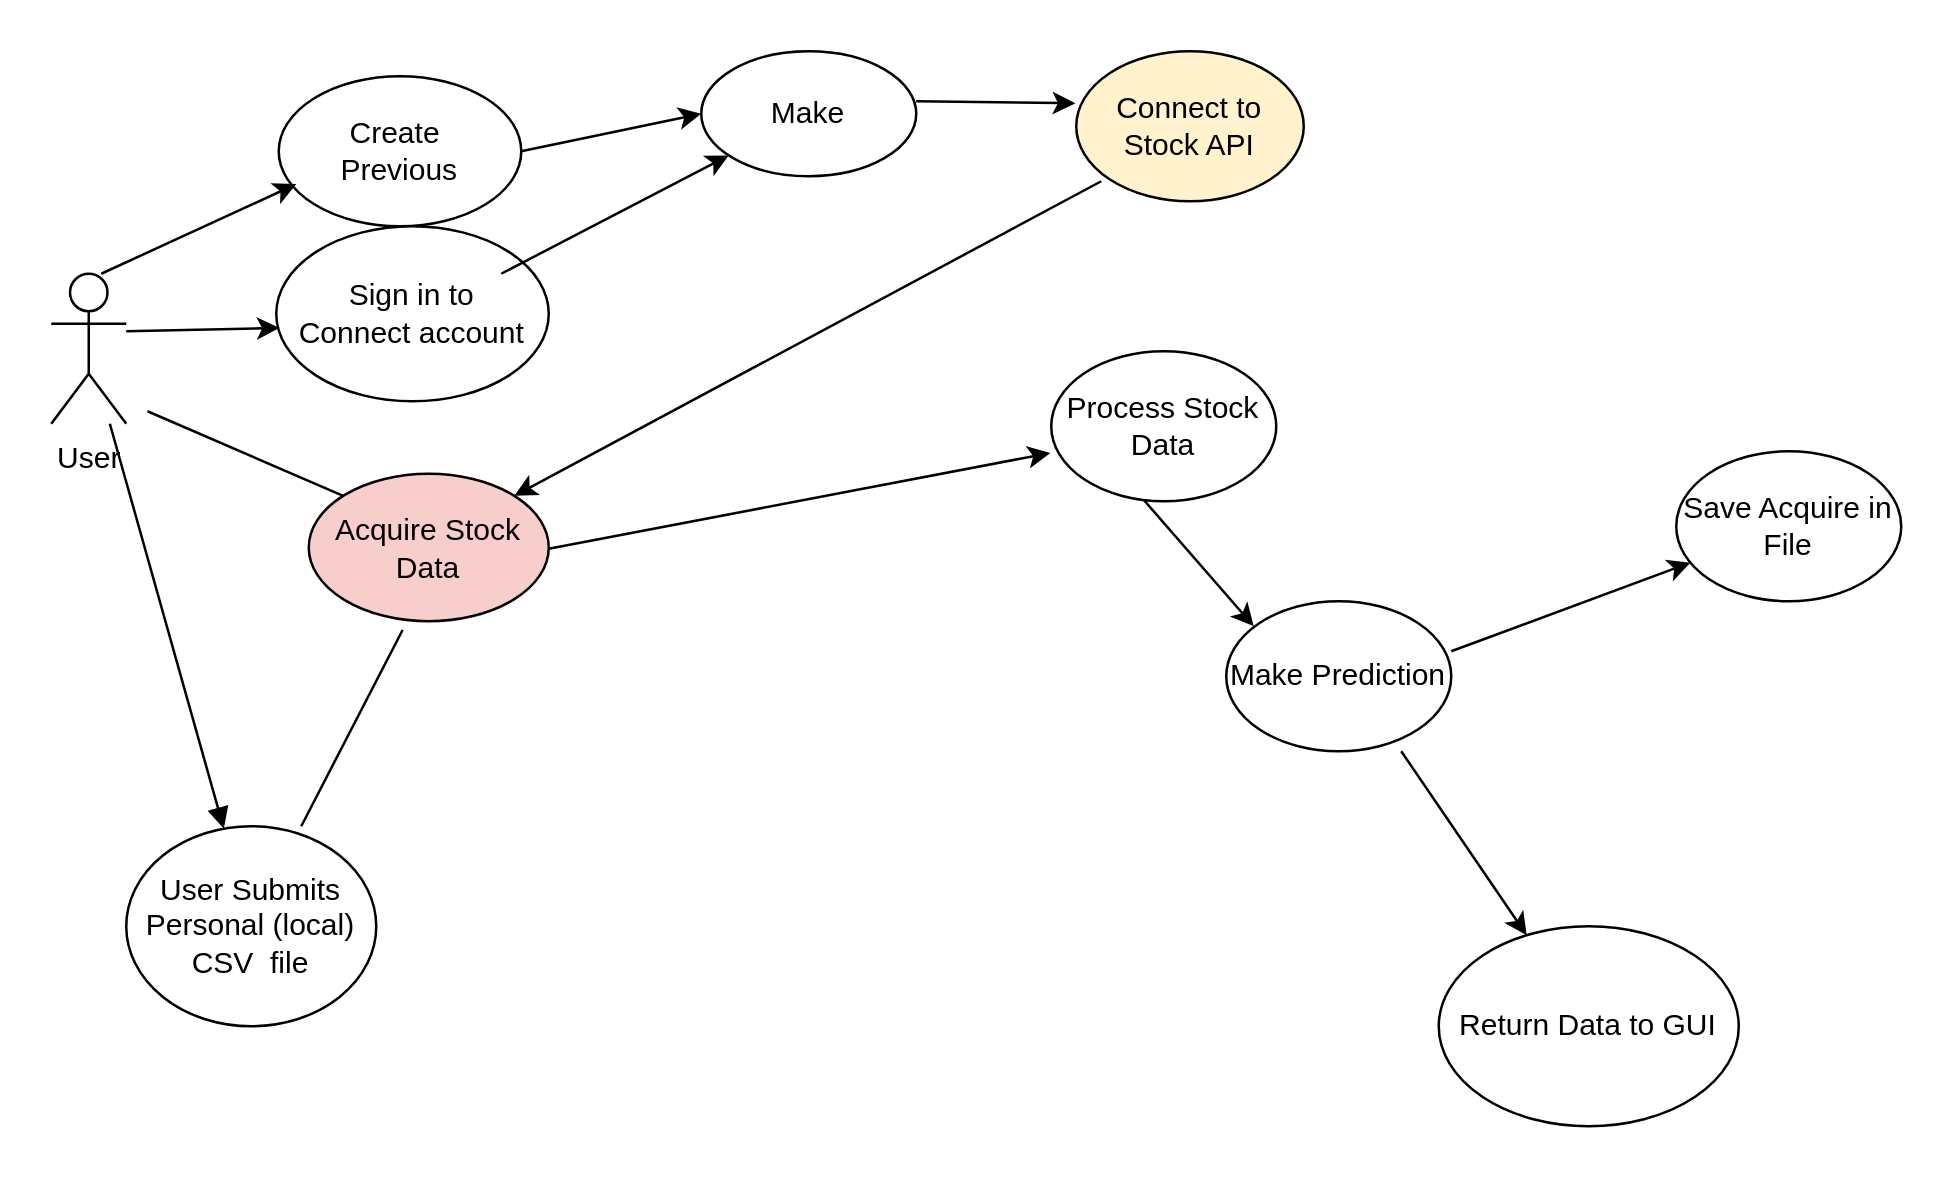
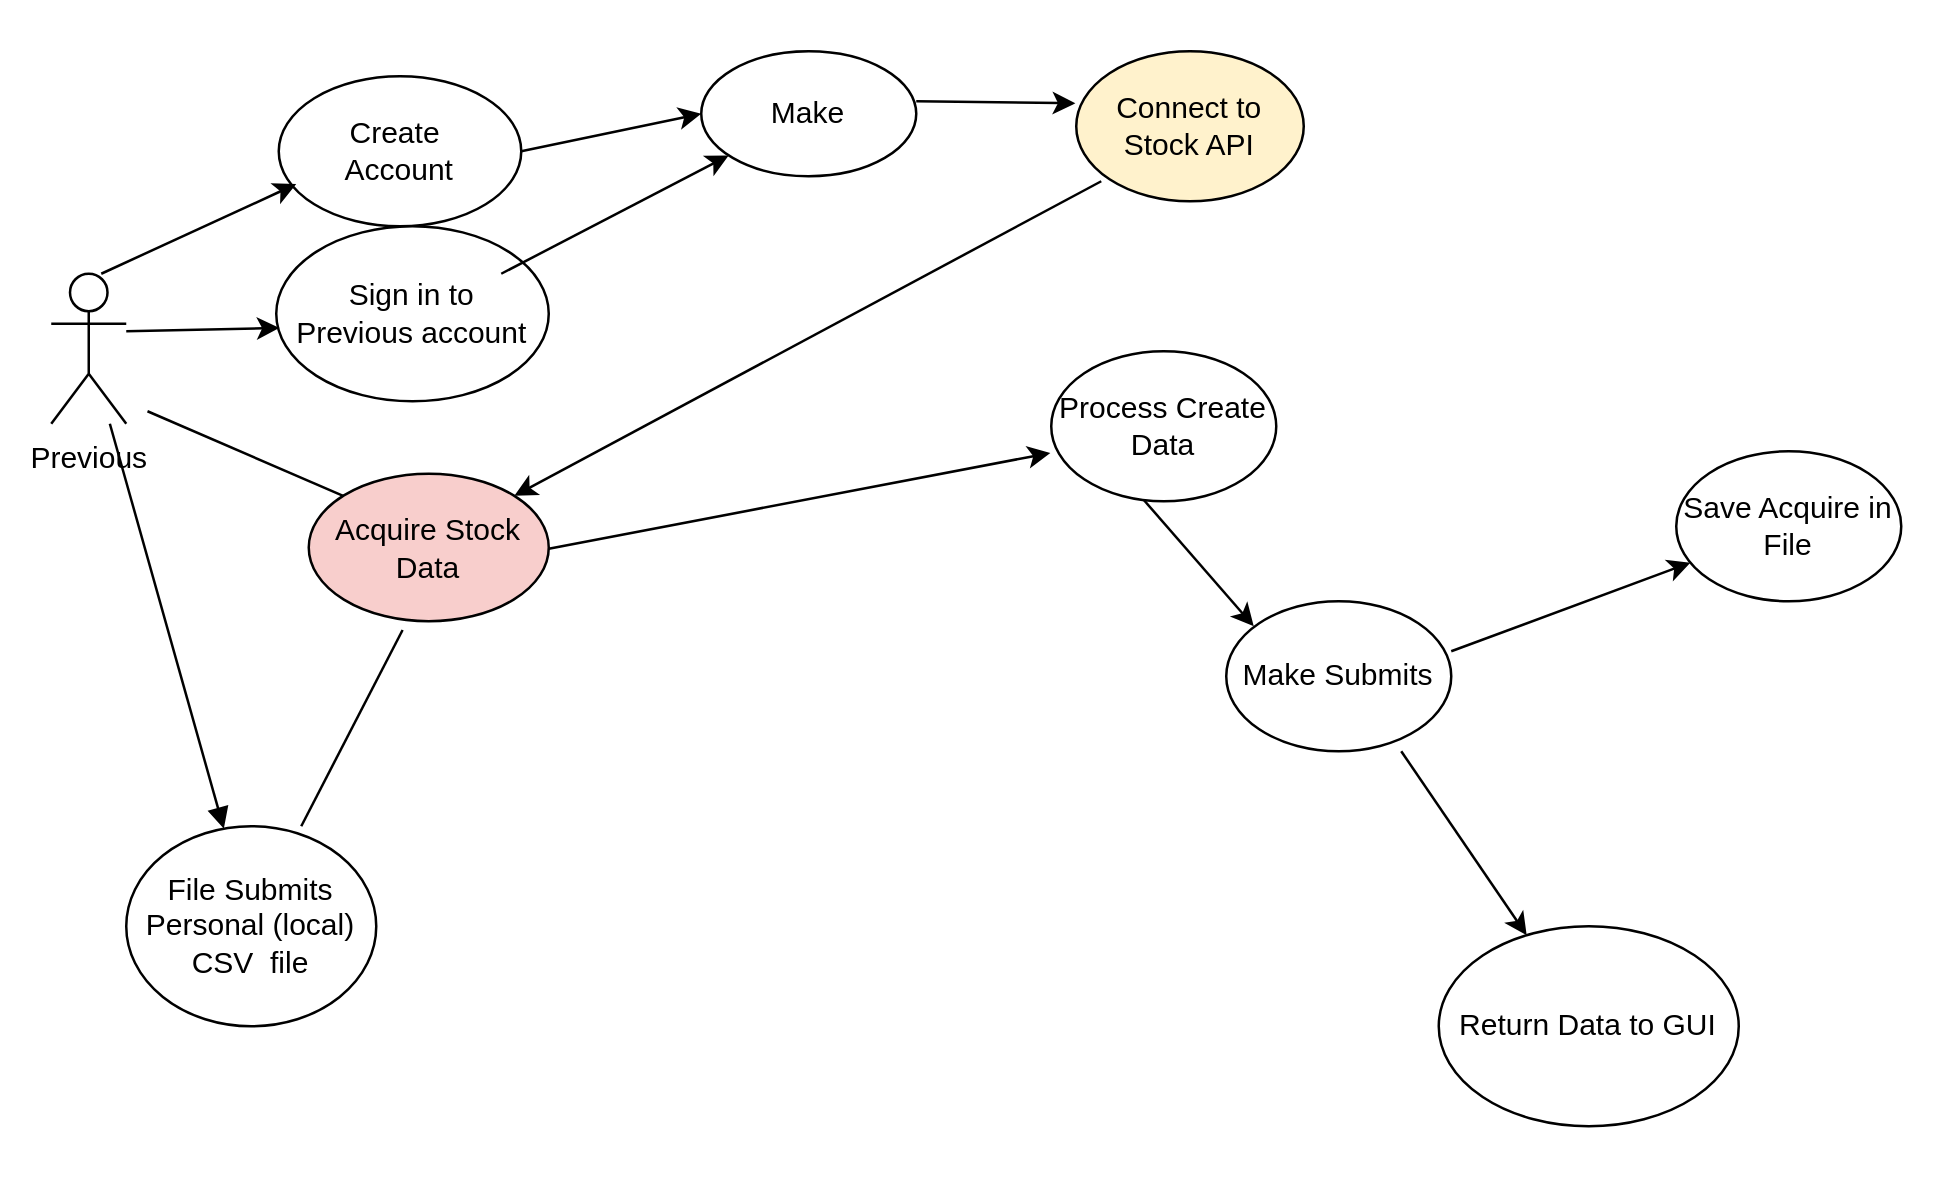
node "Create Previous": label "Create Previous" -> "Create Account"
node "Sign in to Connect account": label "Sign in to Connect account" -> "Sign in to Previous account"
node "Process Stock Data": label "Process Stock Data" -> "Process Create Data"
node "User": label "User" -> "Previous"
node "Make Prediction": label "Make Prediction" -> "Make Submits"
node "User Submits Personal (local) CSV file": label "User Submits Personal (local) CSV file" -> "File Submits Personal (local) CSV file"
